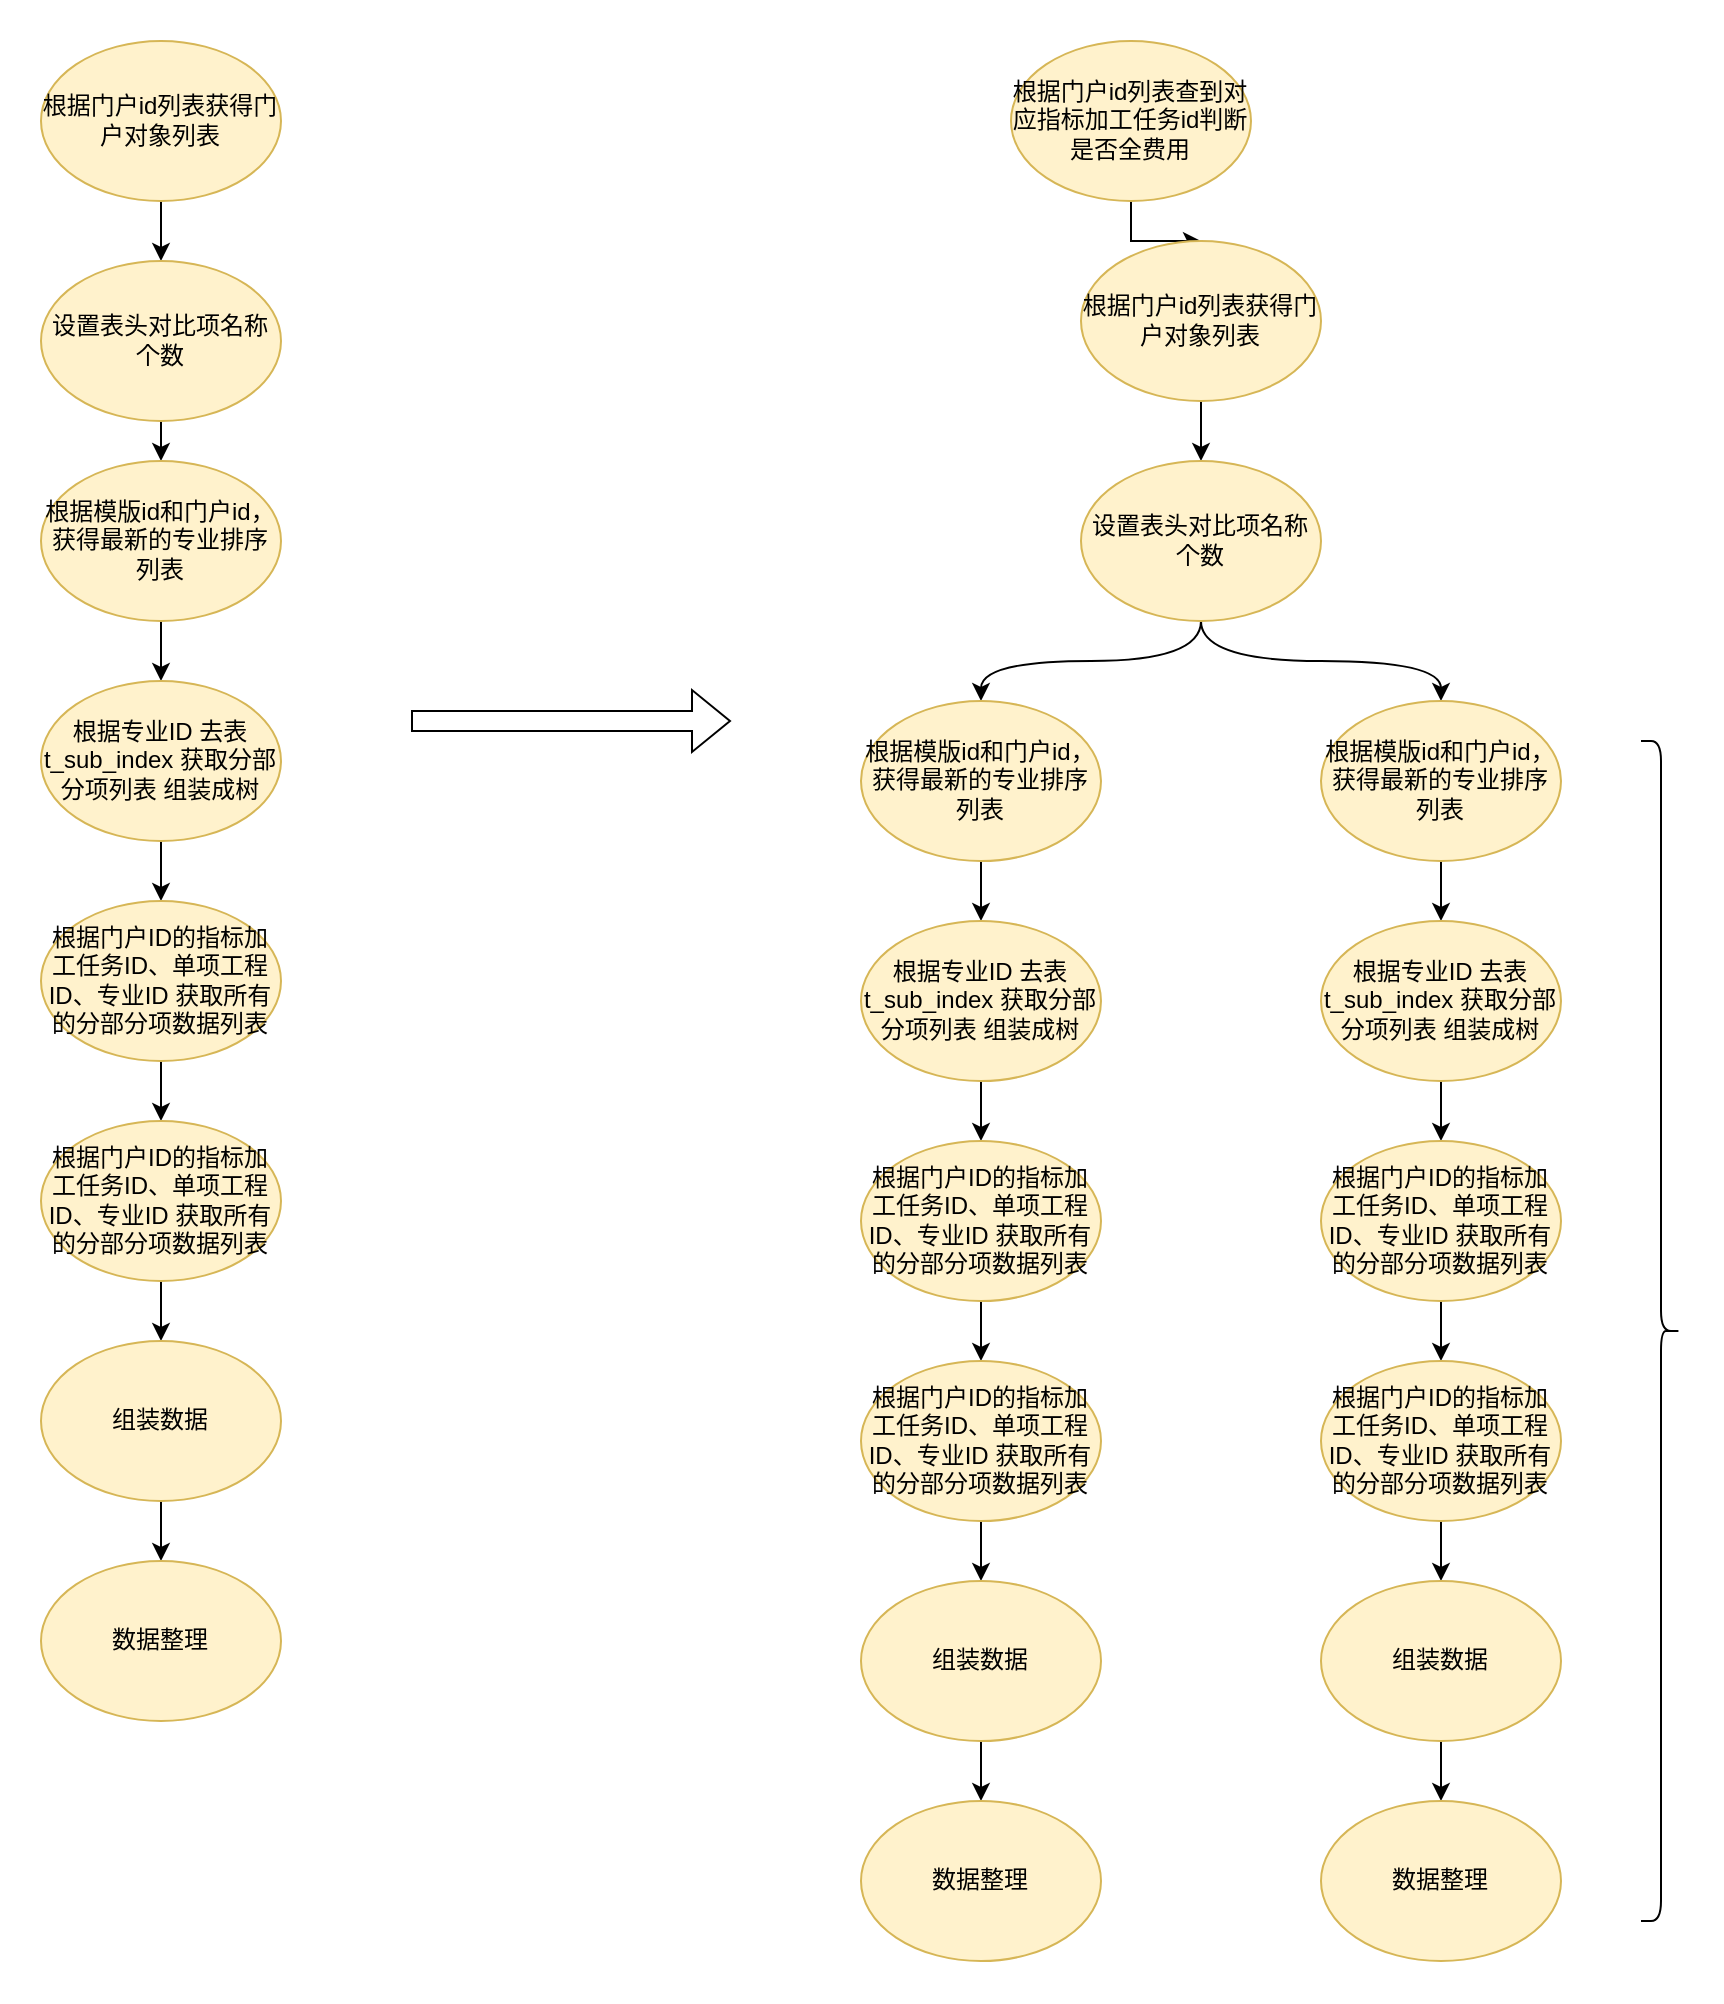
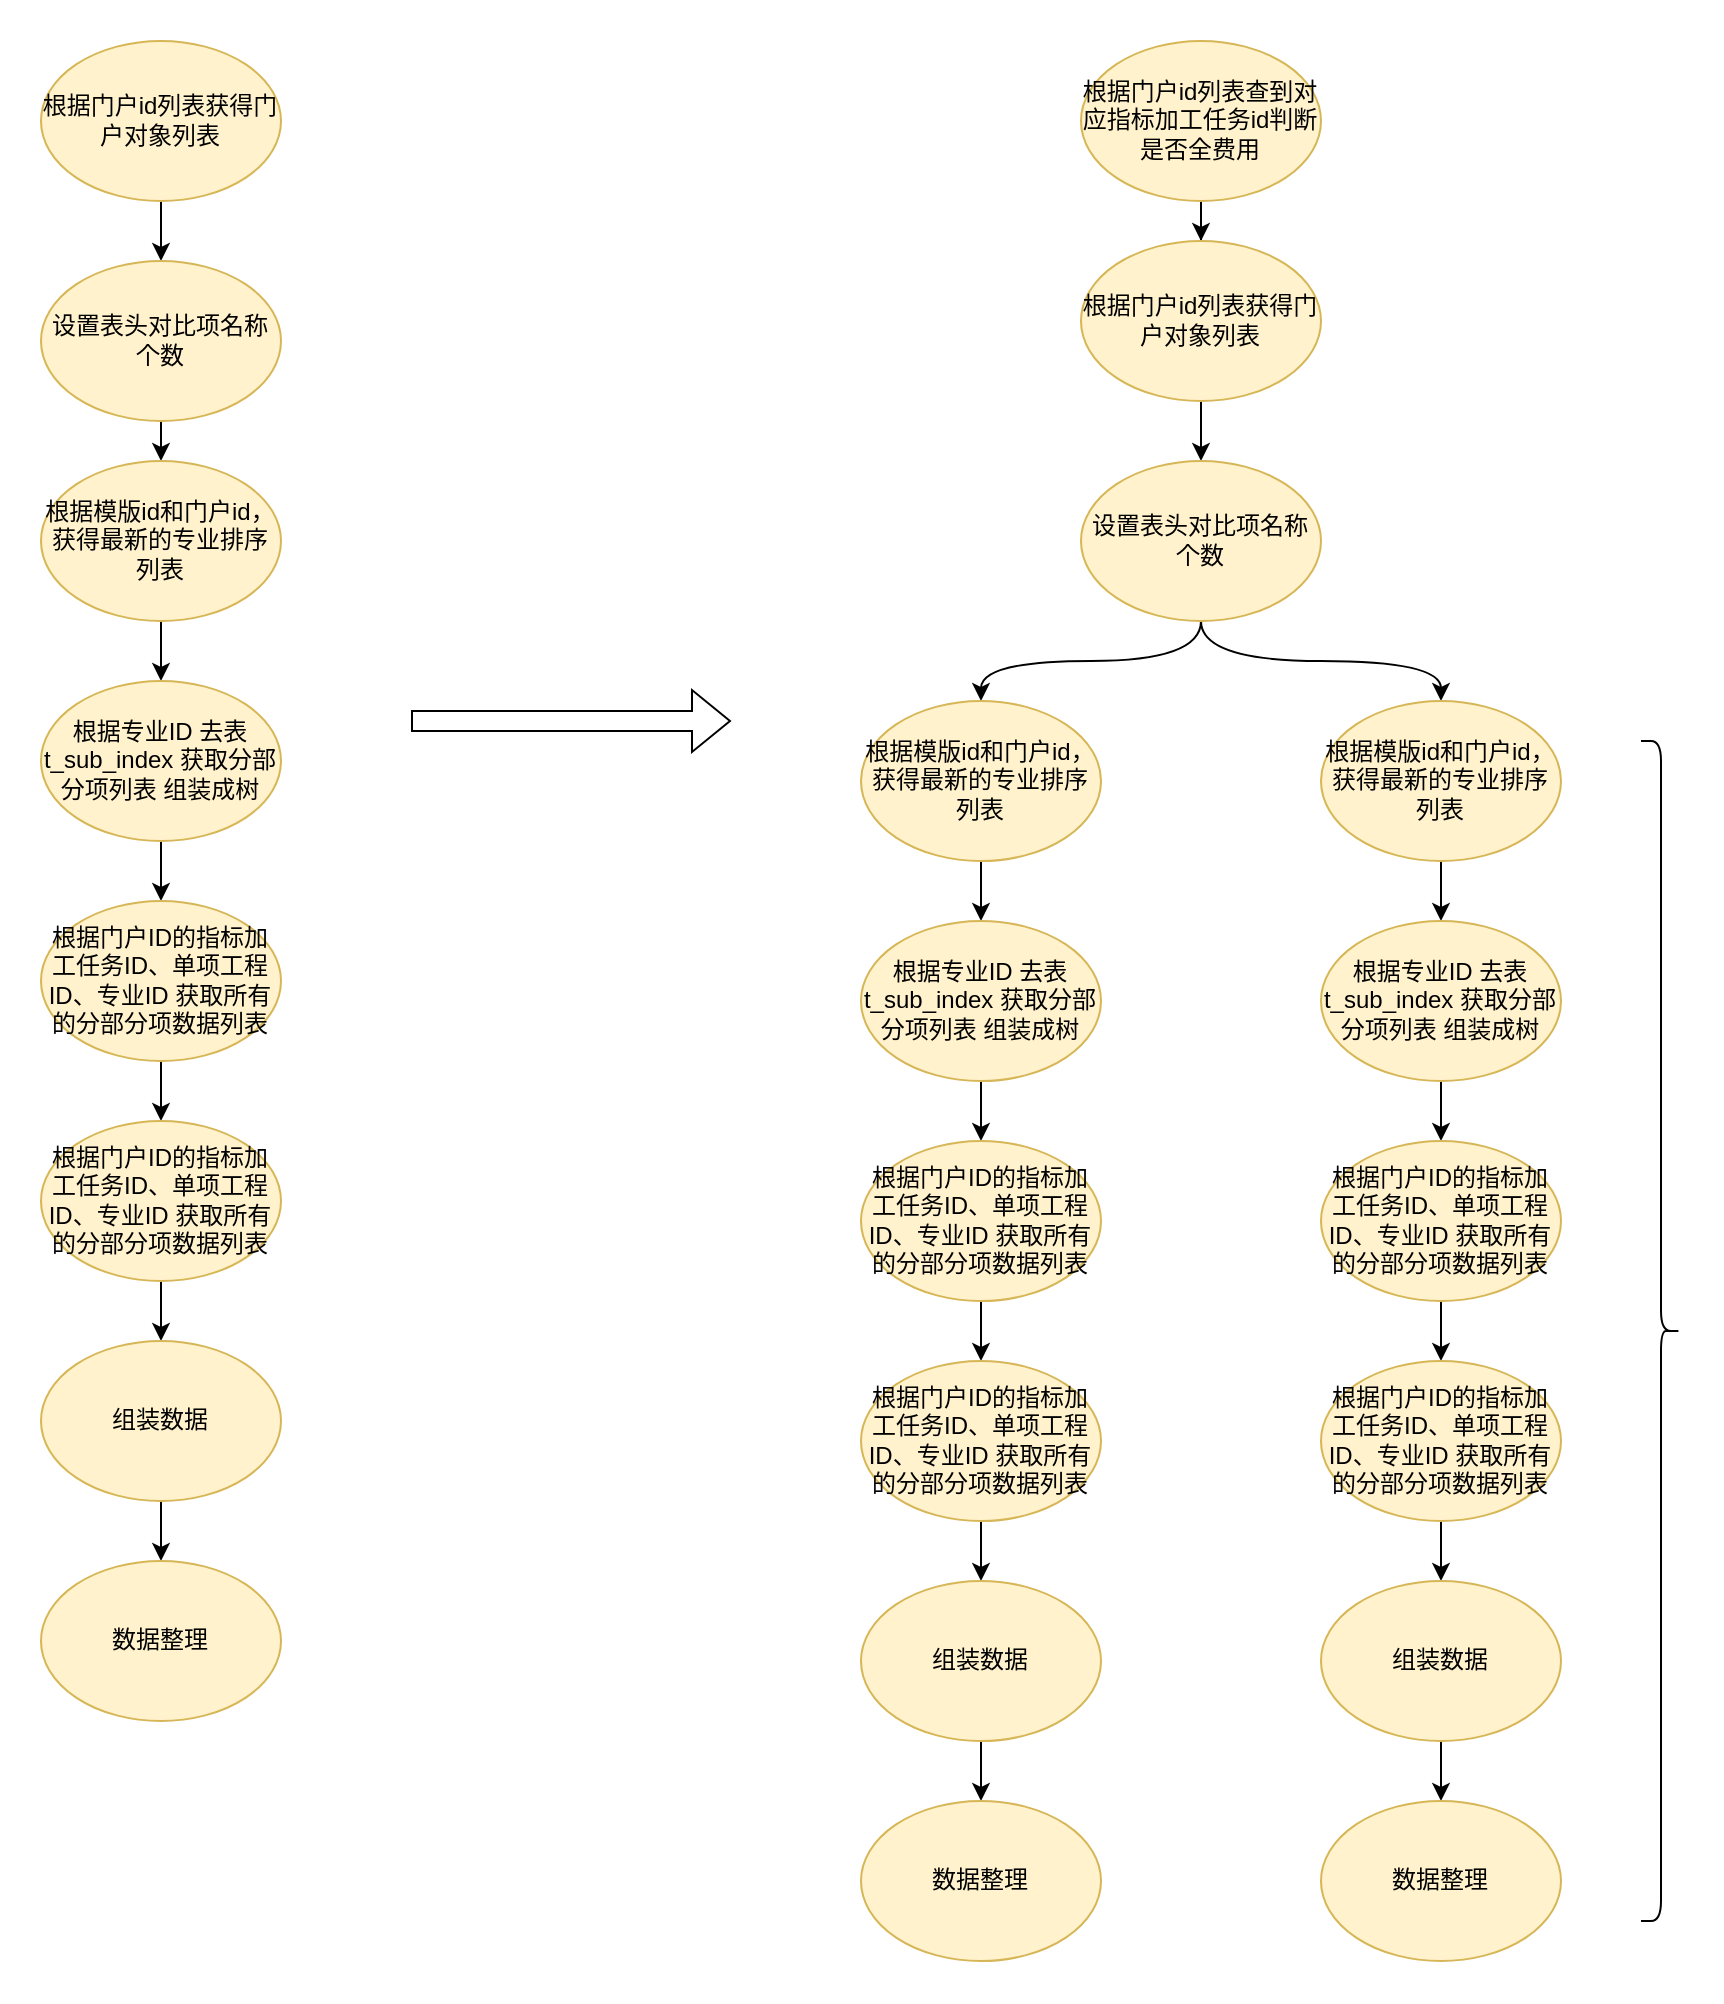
node "根据门户id列表查到对应指标加工任务id判断是否全费用": moved (1131, 121) -> (1201, 121)
